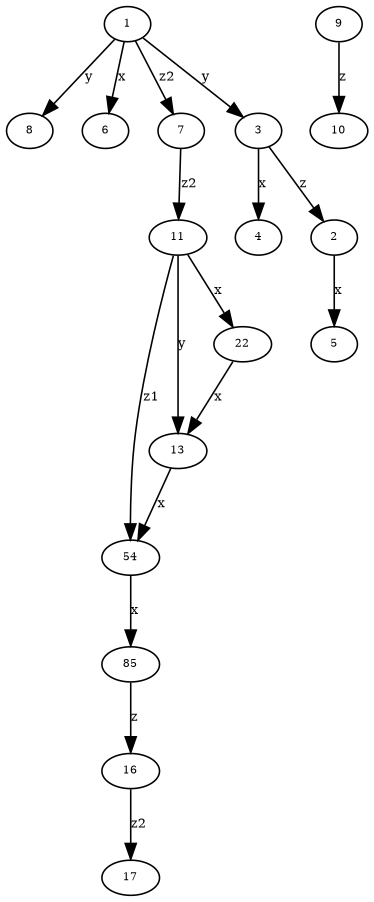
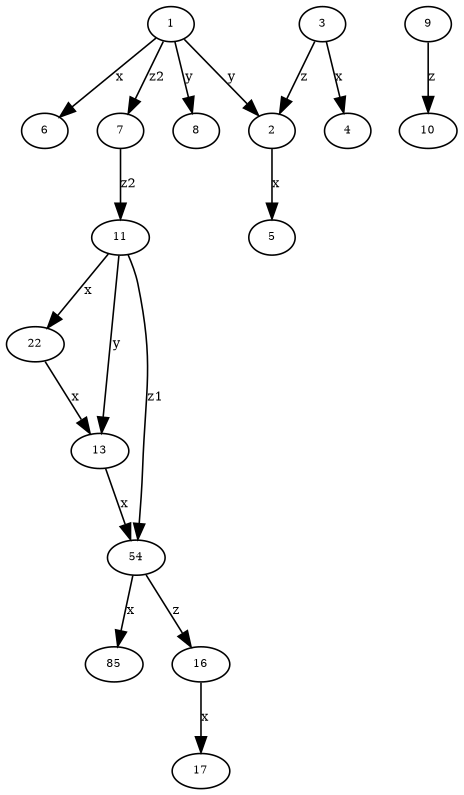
edge "1" -> "3": now "1" -> "2"
edge "85" -> "16": now "54" -> "16"
edge "16" -> "17": label "z2" -> "x"
